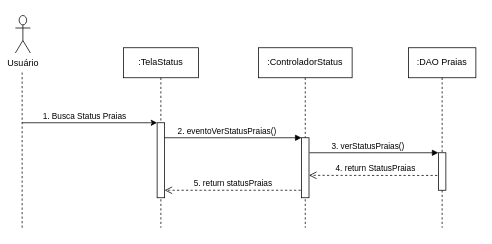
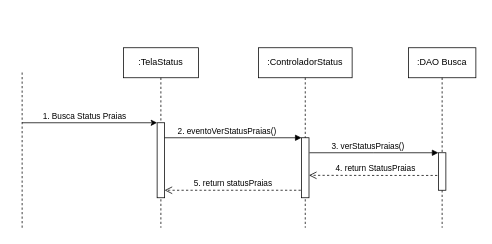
node "Usuário": removed
node ":DAO Praias": label ":DAO Praias" -> ":DAO Busca"
